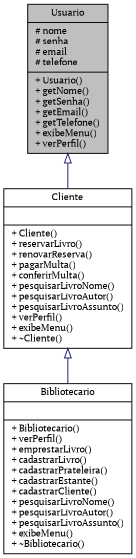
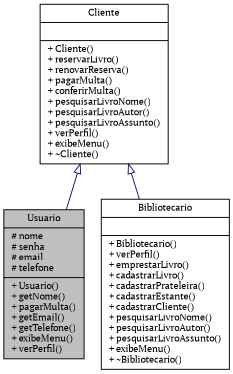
node "Usuario": text "+ getSenha()" -> "+ pagarMulta()"
edge "Cliente" -> "Usuario": reversed
